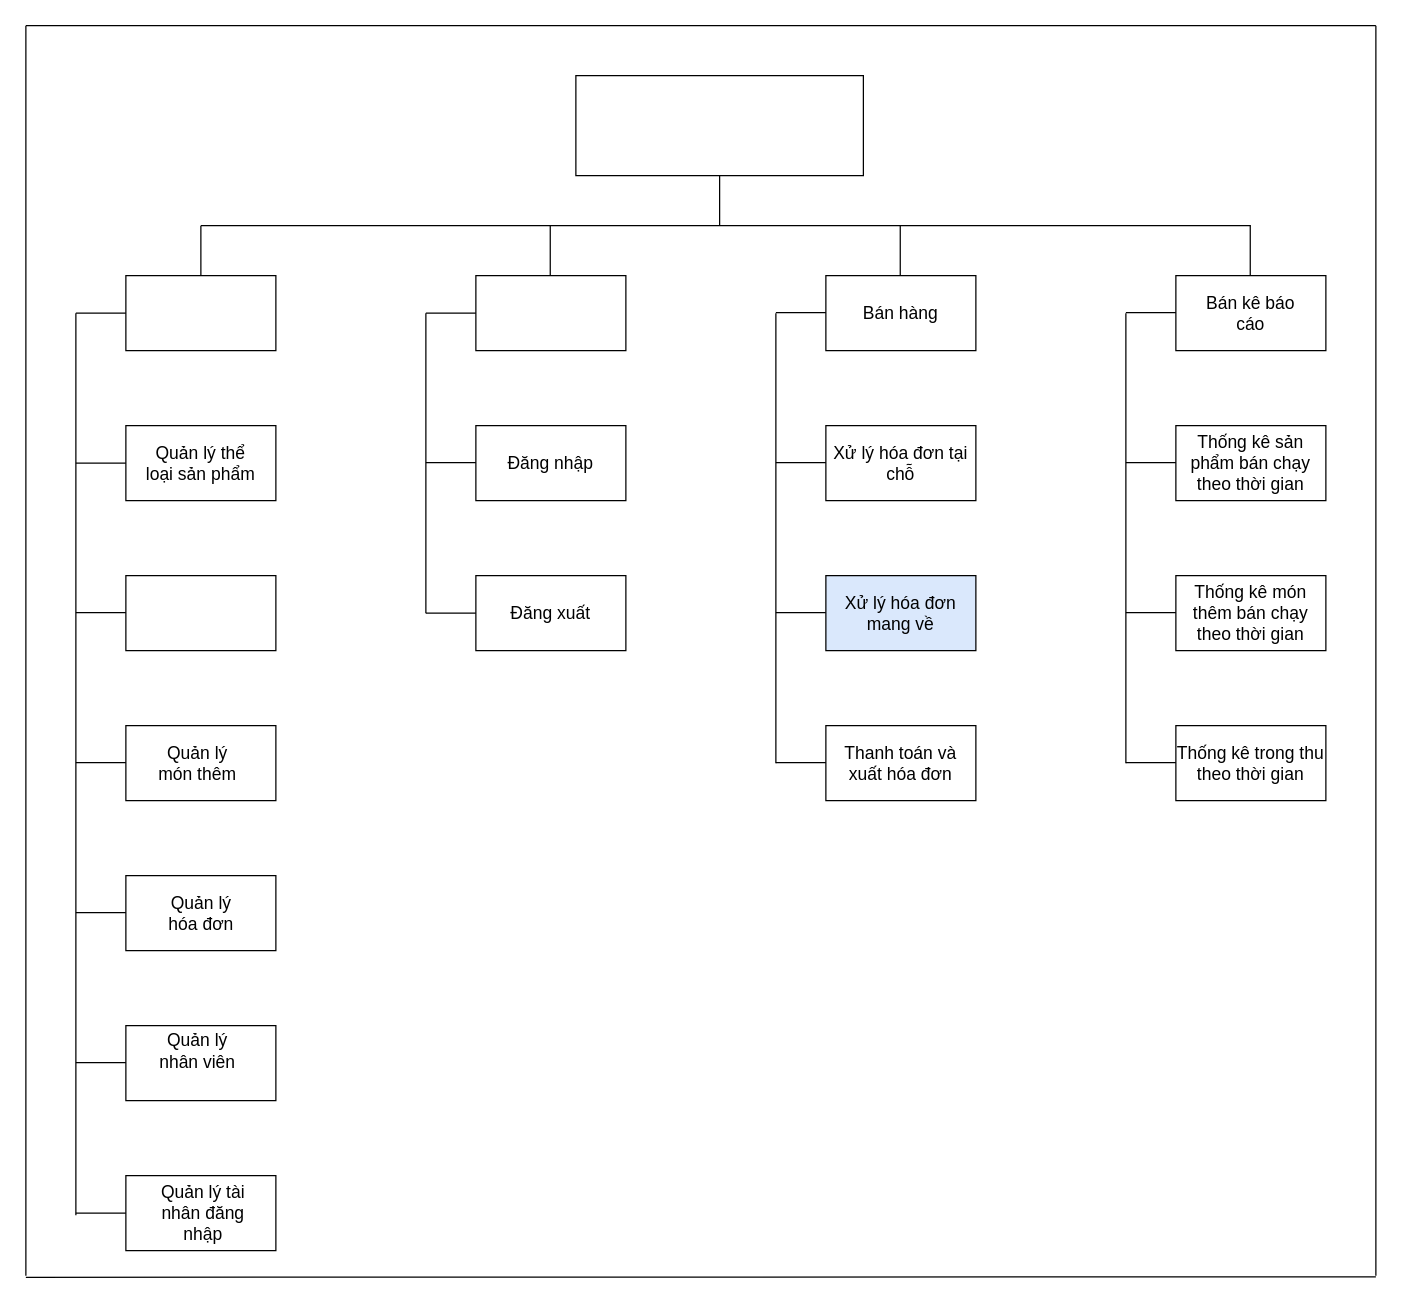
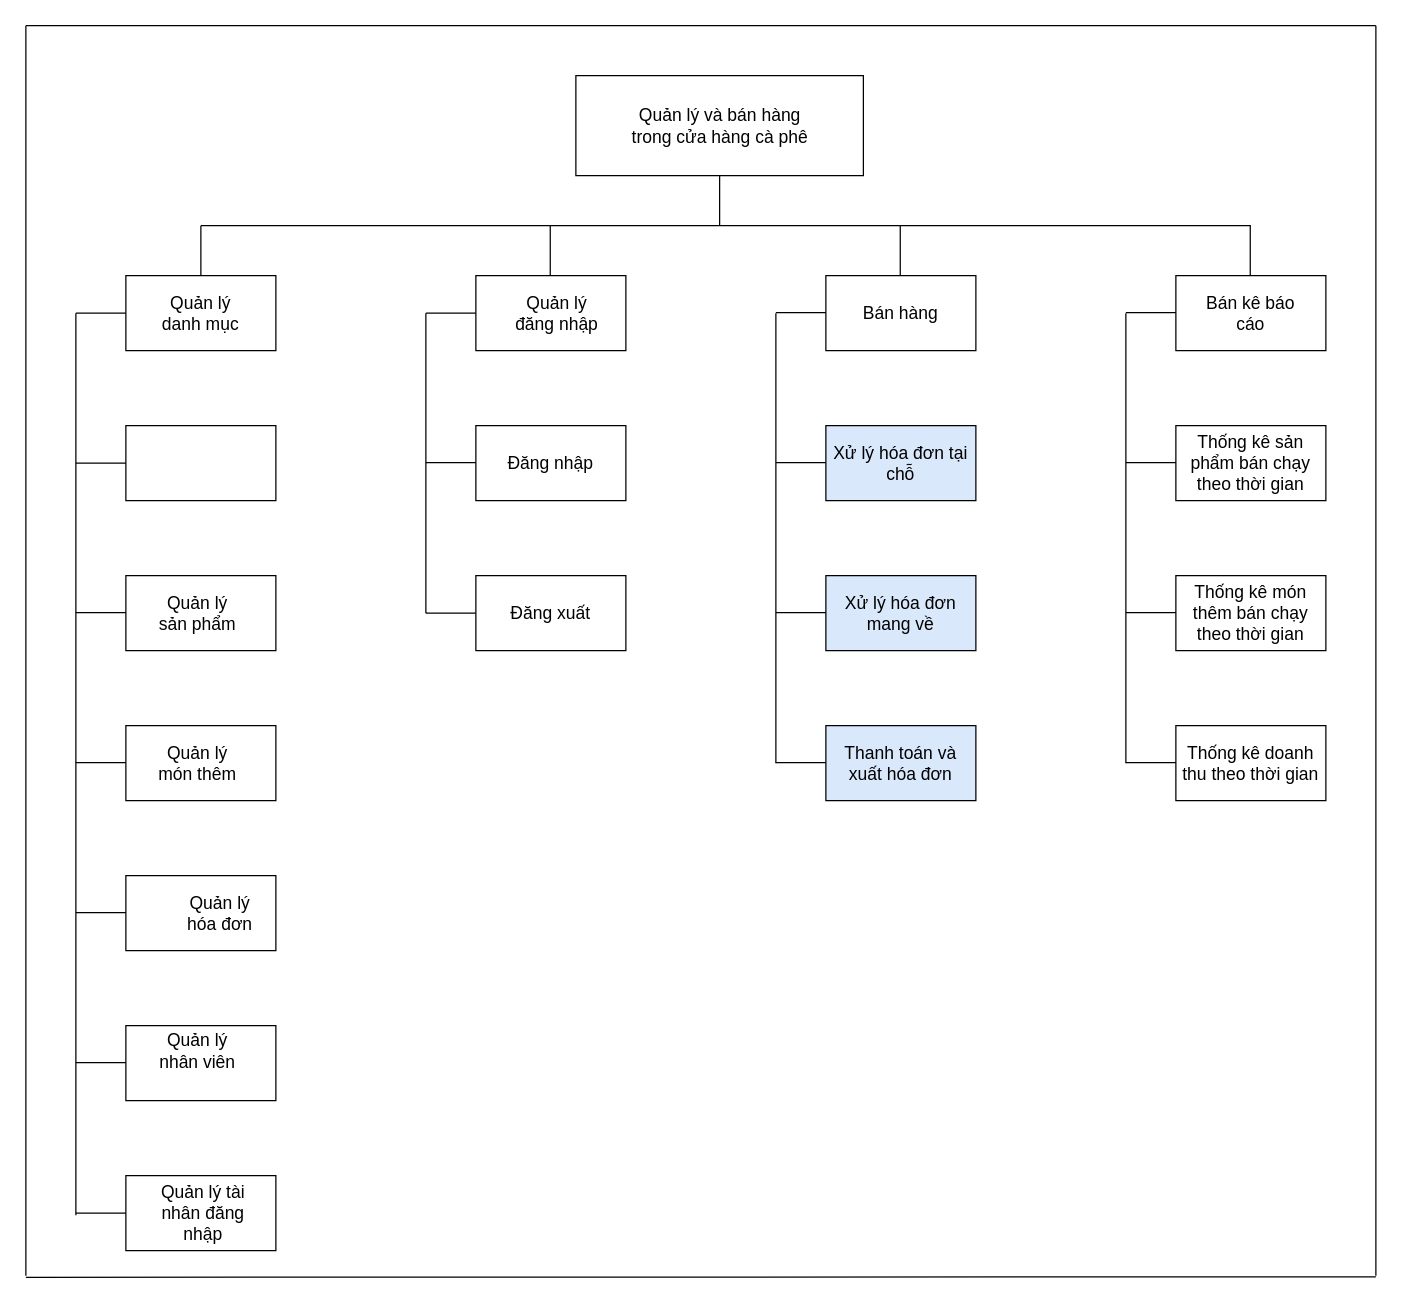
node "Quản lý và bán hàng trong cửa hàng cà phê": added
node "Quản lý danh mục": added
node "Quản lý đăng nhập": added
node "Quản lý thể loại sản phẩm": removed
node "Xử lý hóa đơn tại chỗ": fillcolor #ffffff -> #dae8fc
node "Quản lý sản phẩm": added
node "Thanh toán và xuất hóa đơn": fillcolor #ffffff -> #dae8fc
node "Thống kê trong thu theo thời gian": label "Thống kê trong thu theo thời gian" -> "Thống kê doanh thu theo thời gian"
node "Quản lý hóa đơn": moved (201, 913) -> (219, 913)
